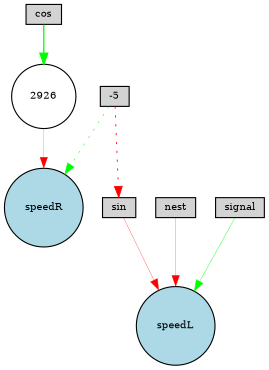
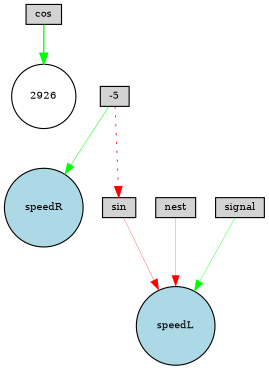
edge "-5" -> "speedR": style dotted -> solid
edge "2926" -> "speedR": removed
